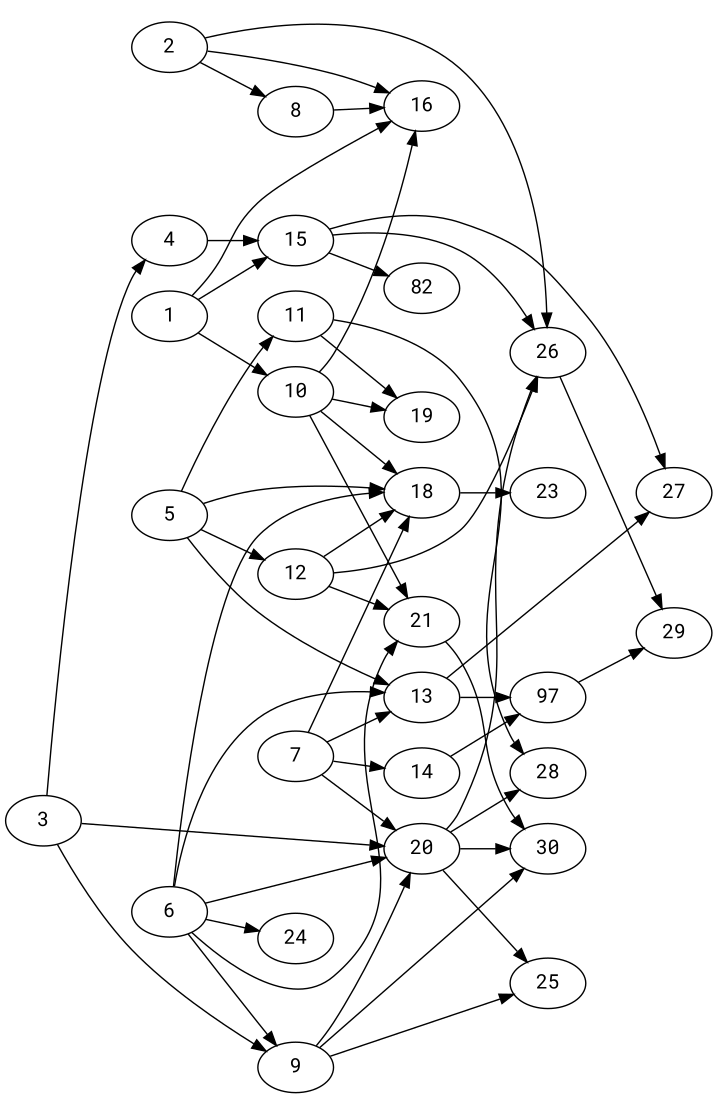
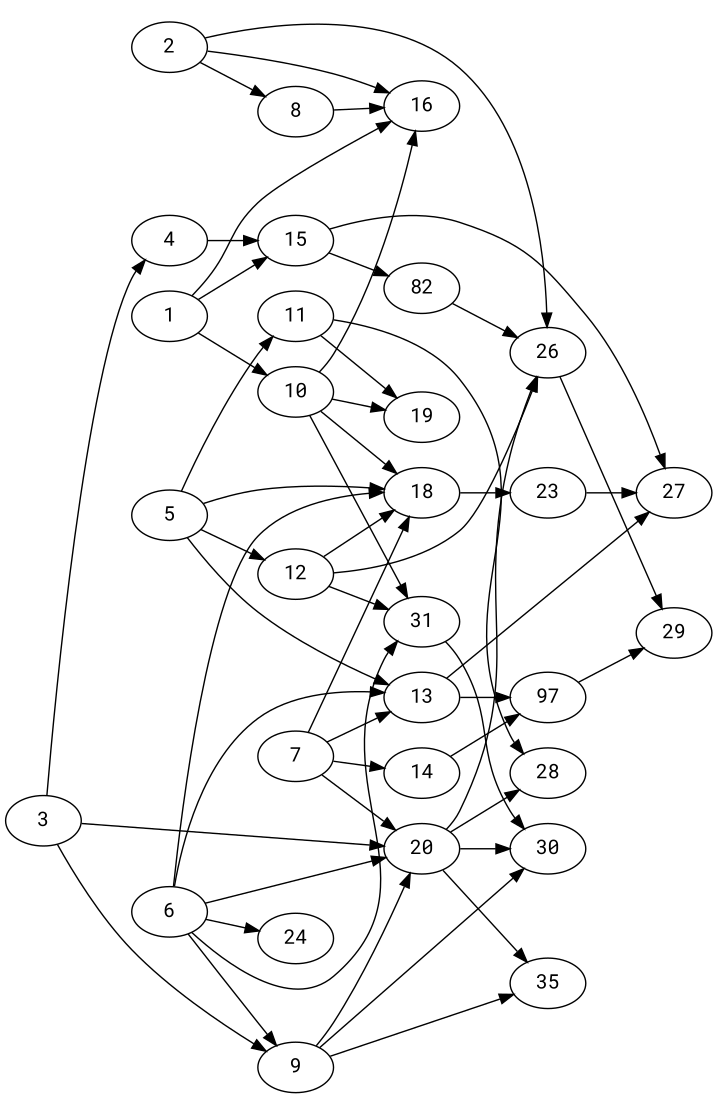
edge "15" -> "26": now "82" -> "26"
edge "23" -> "27": added
node "21": label "21" -> "31"
node "25": label "25" -> "35"
